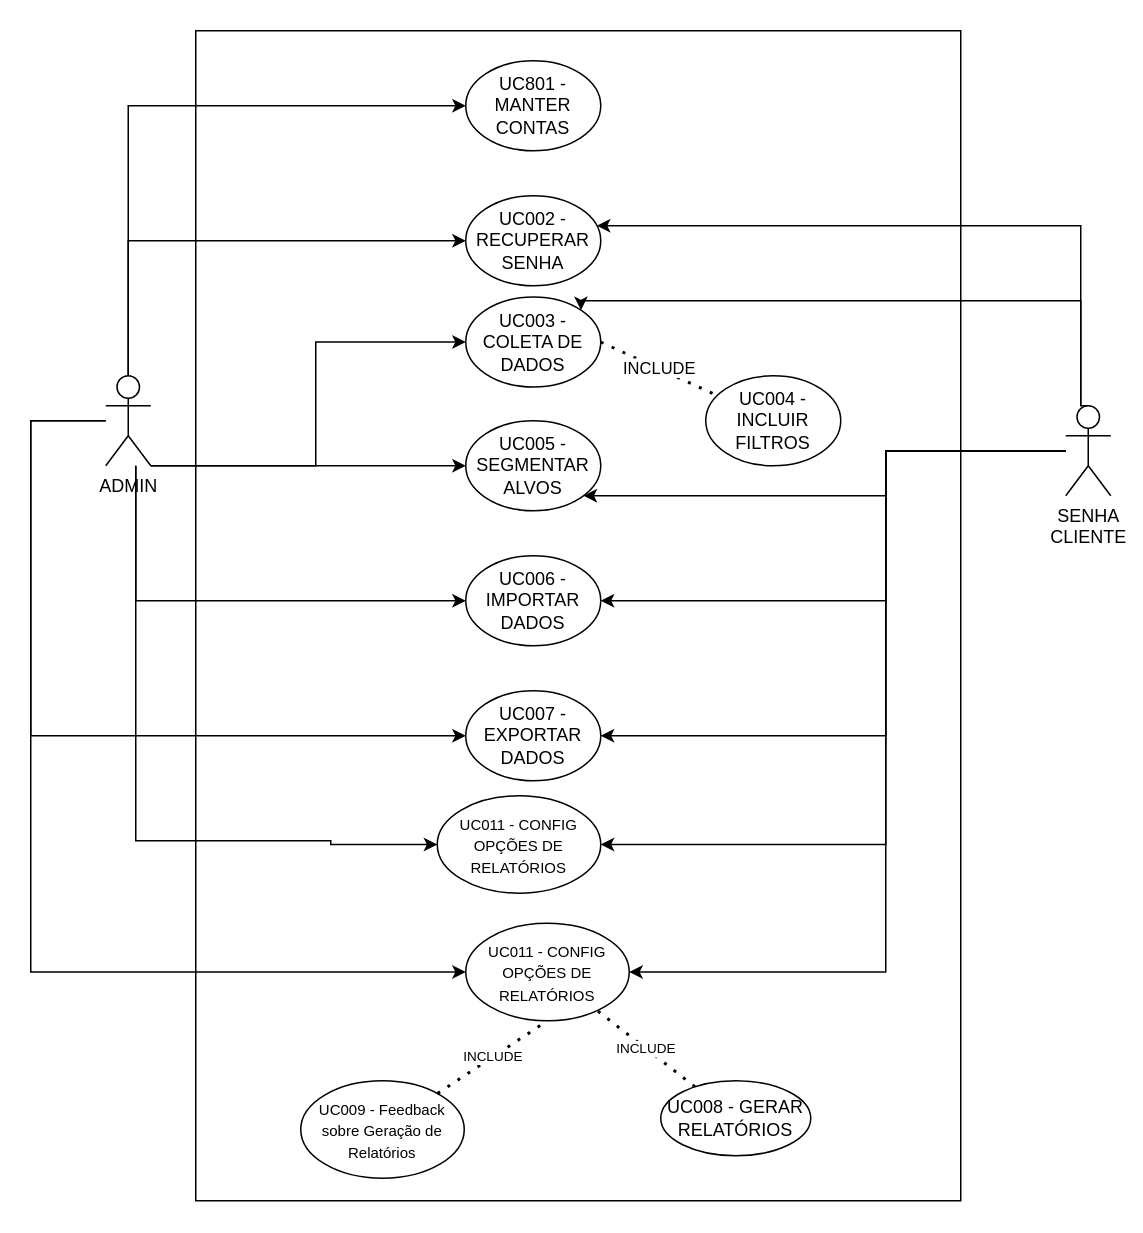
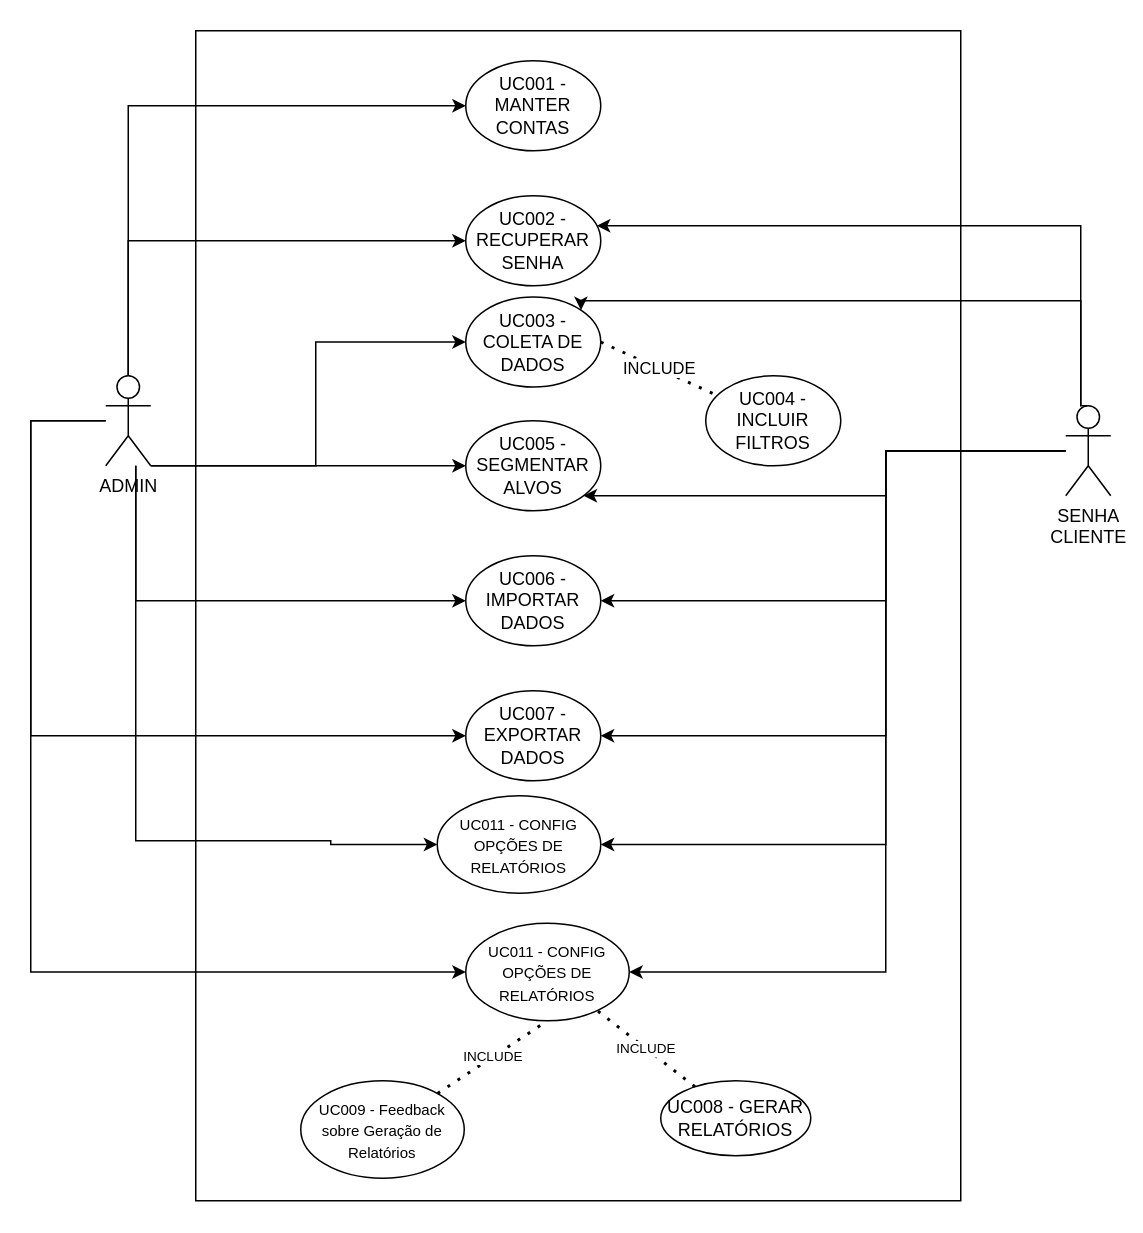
node "UC801 - MANTER CONTAS": label "UC801 - MANTER CONTAS" -> "UC001 - MANTER CONTAS"
